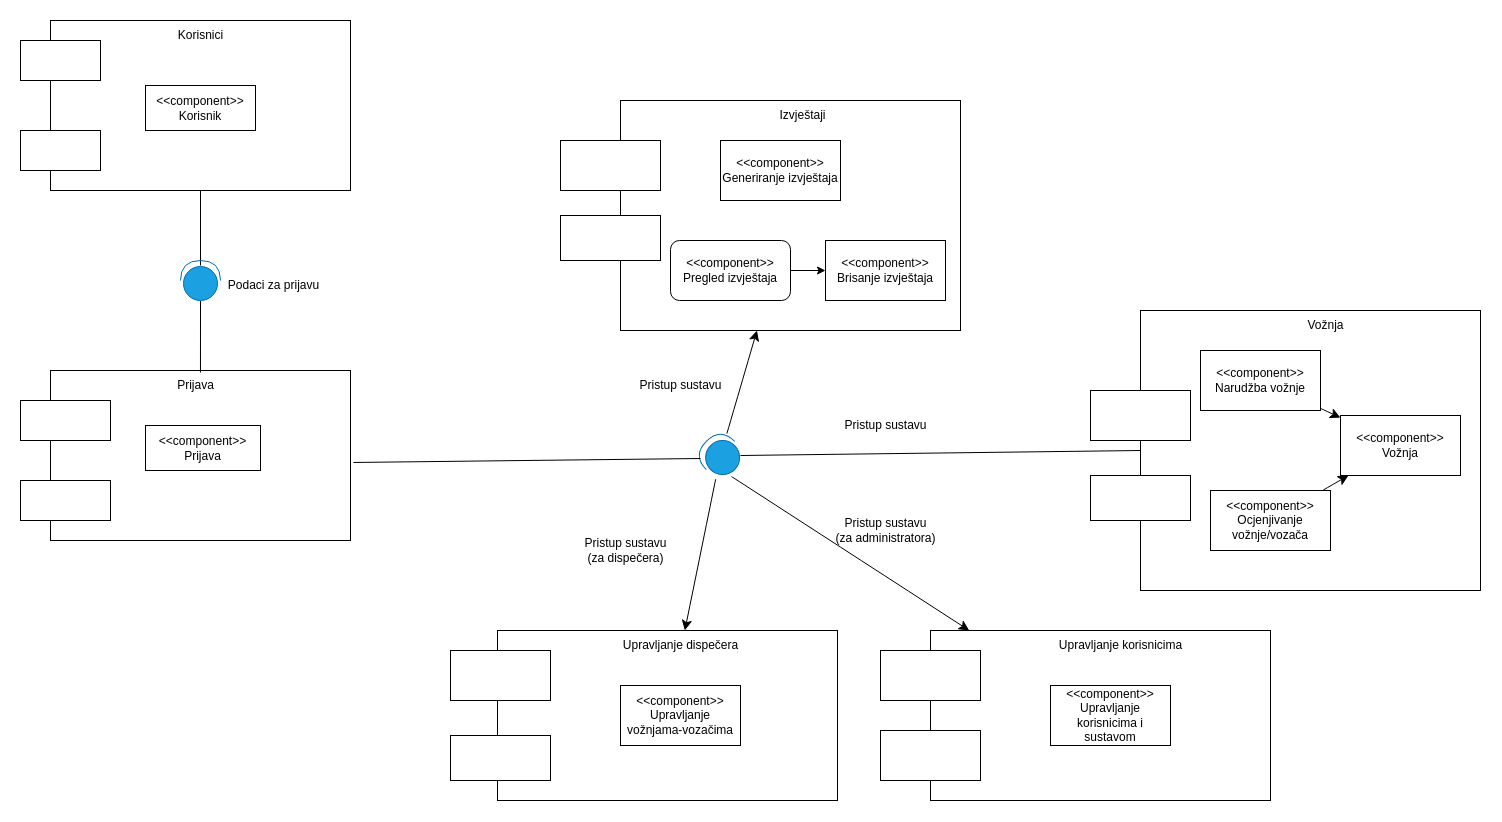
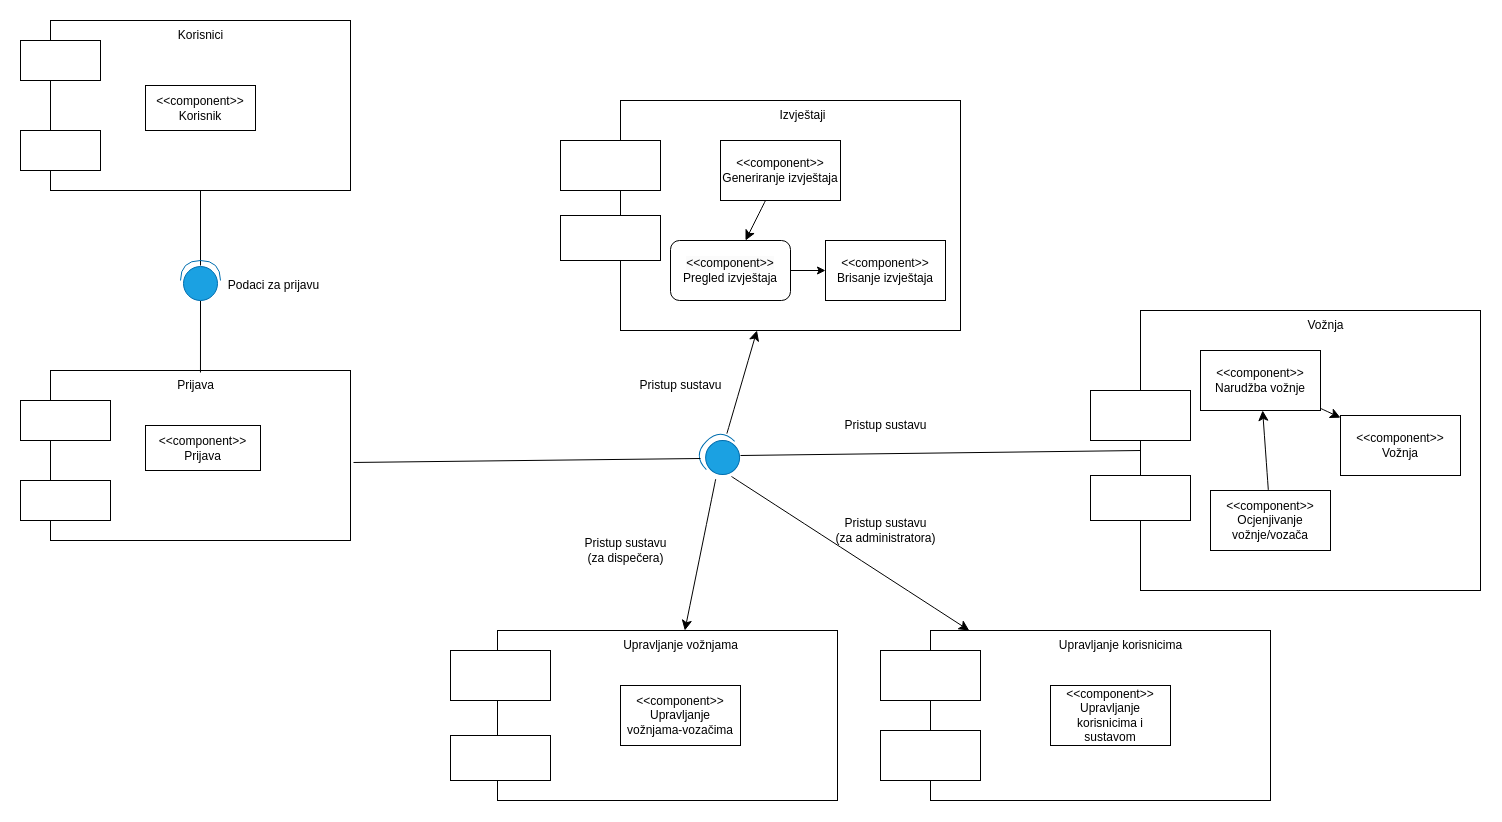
edge "<<component>> Generiranje izvještaja" -> "<<component>>Pregled izvještaja": added
edge "<<component>> Ocjenjivanje vožnje/vozača" -> "<<component>> Vožnja": now "<<component>> Ocjenjivanje vožnje/vozača" -> "<<component>> Narudžba vožnje"
node "Upravljanje dispečera": label "Upravljanje dispečera" -> "Upravljanje vožnjama"
